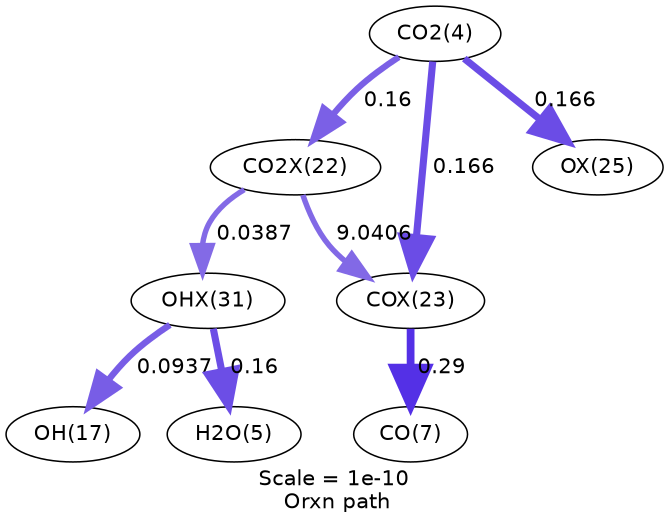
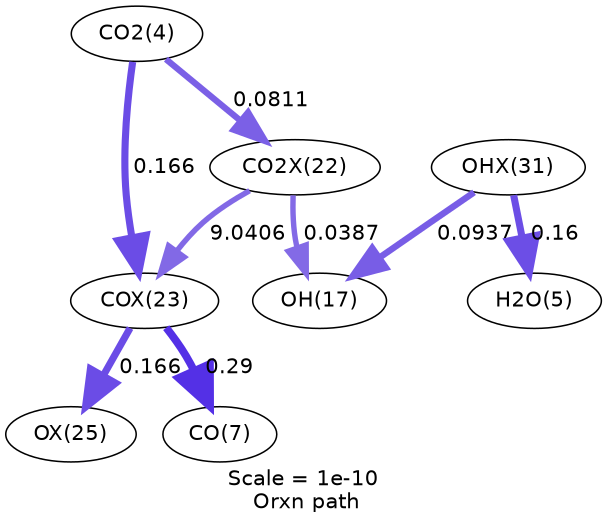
edge "CO2(4)" -> "OX(25)": now "COX(23)" -> "OX(25)"
edge "CO2(4)" -> "CO2X(22)": label " 0.16" -> " 0.0811"
edge "CO2X(22)" -> "OHX(31)": now "CO2X(22)" -> "OH(17)"
